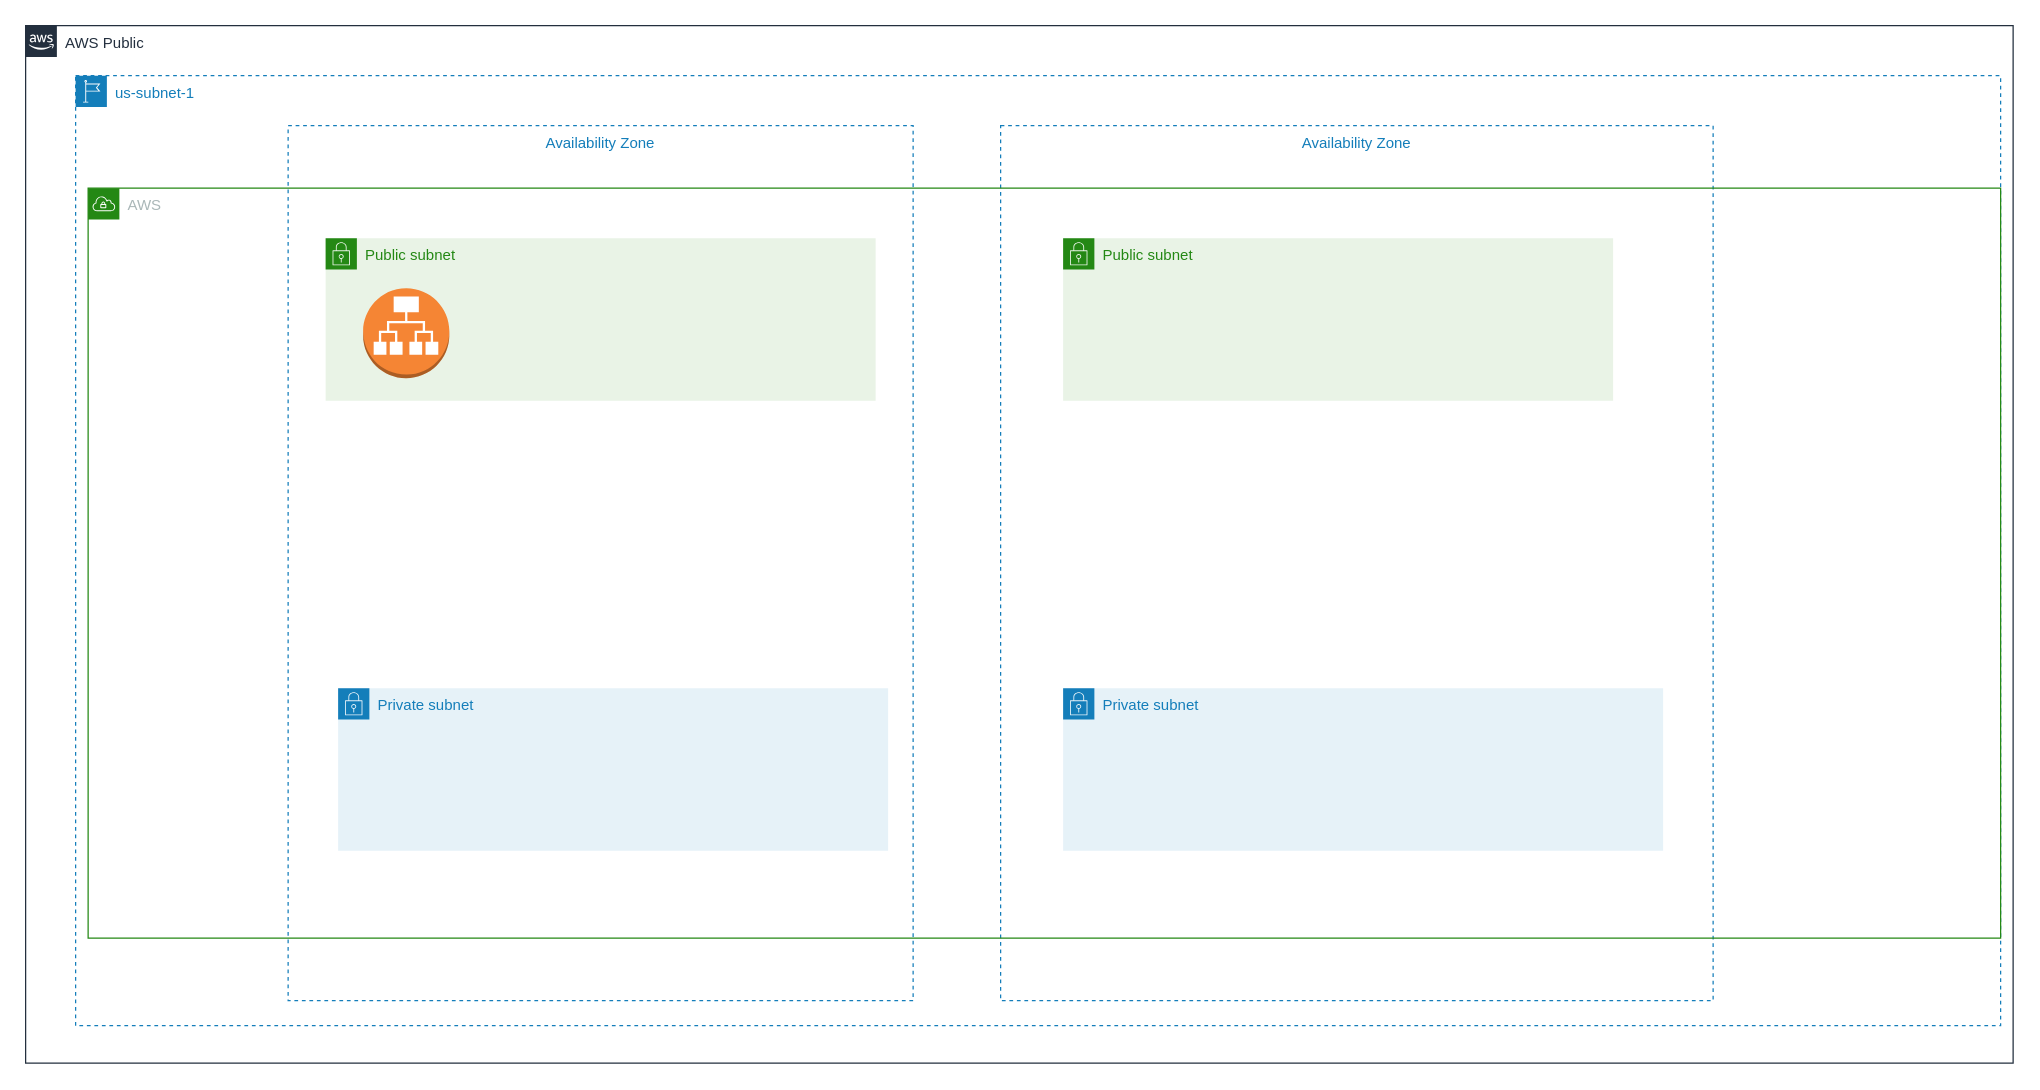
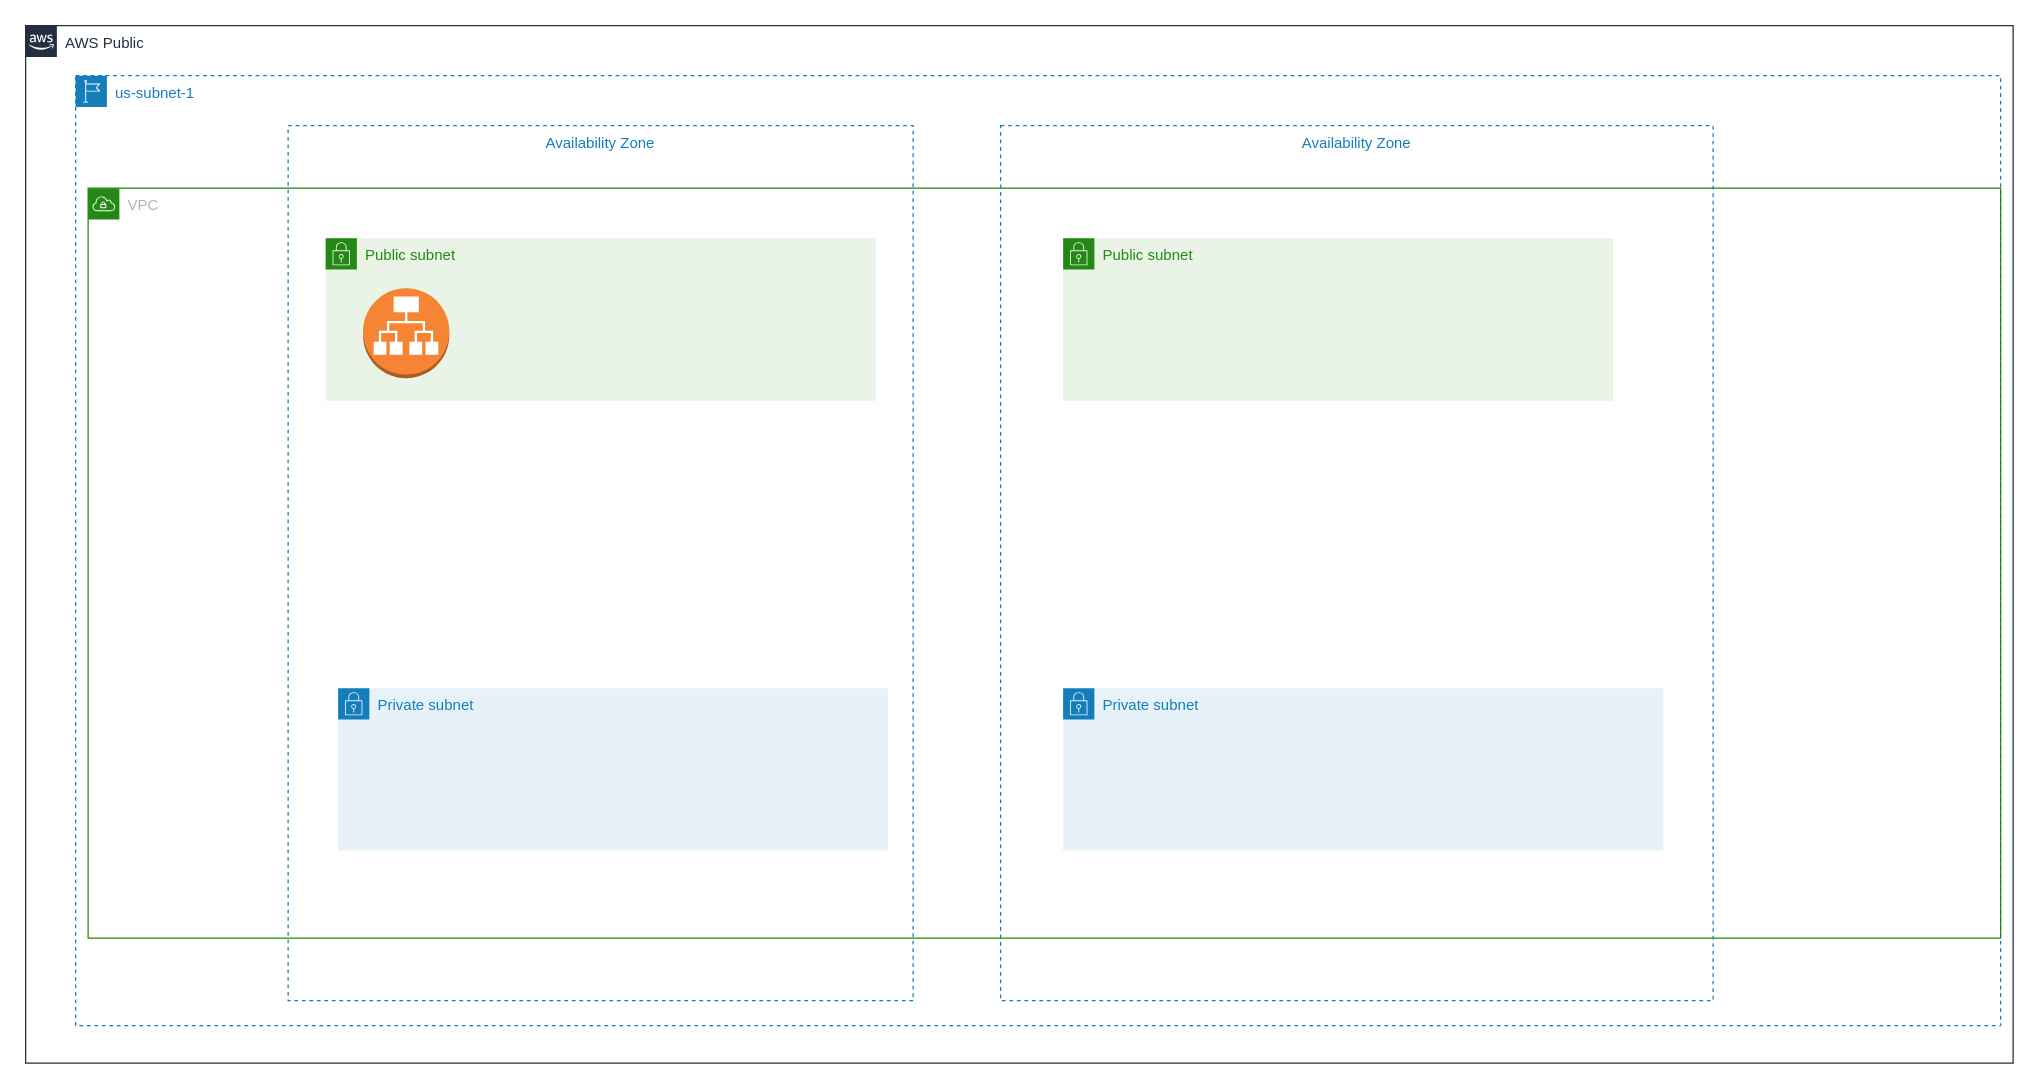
node "AWS": label "AWS" -> "VPC"
